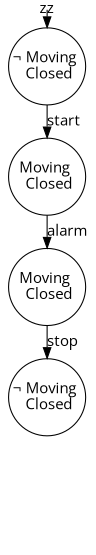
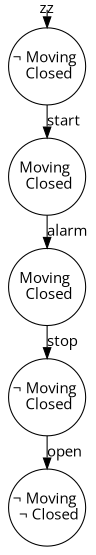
node "¬ Moving ¬ Closed": added
